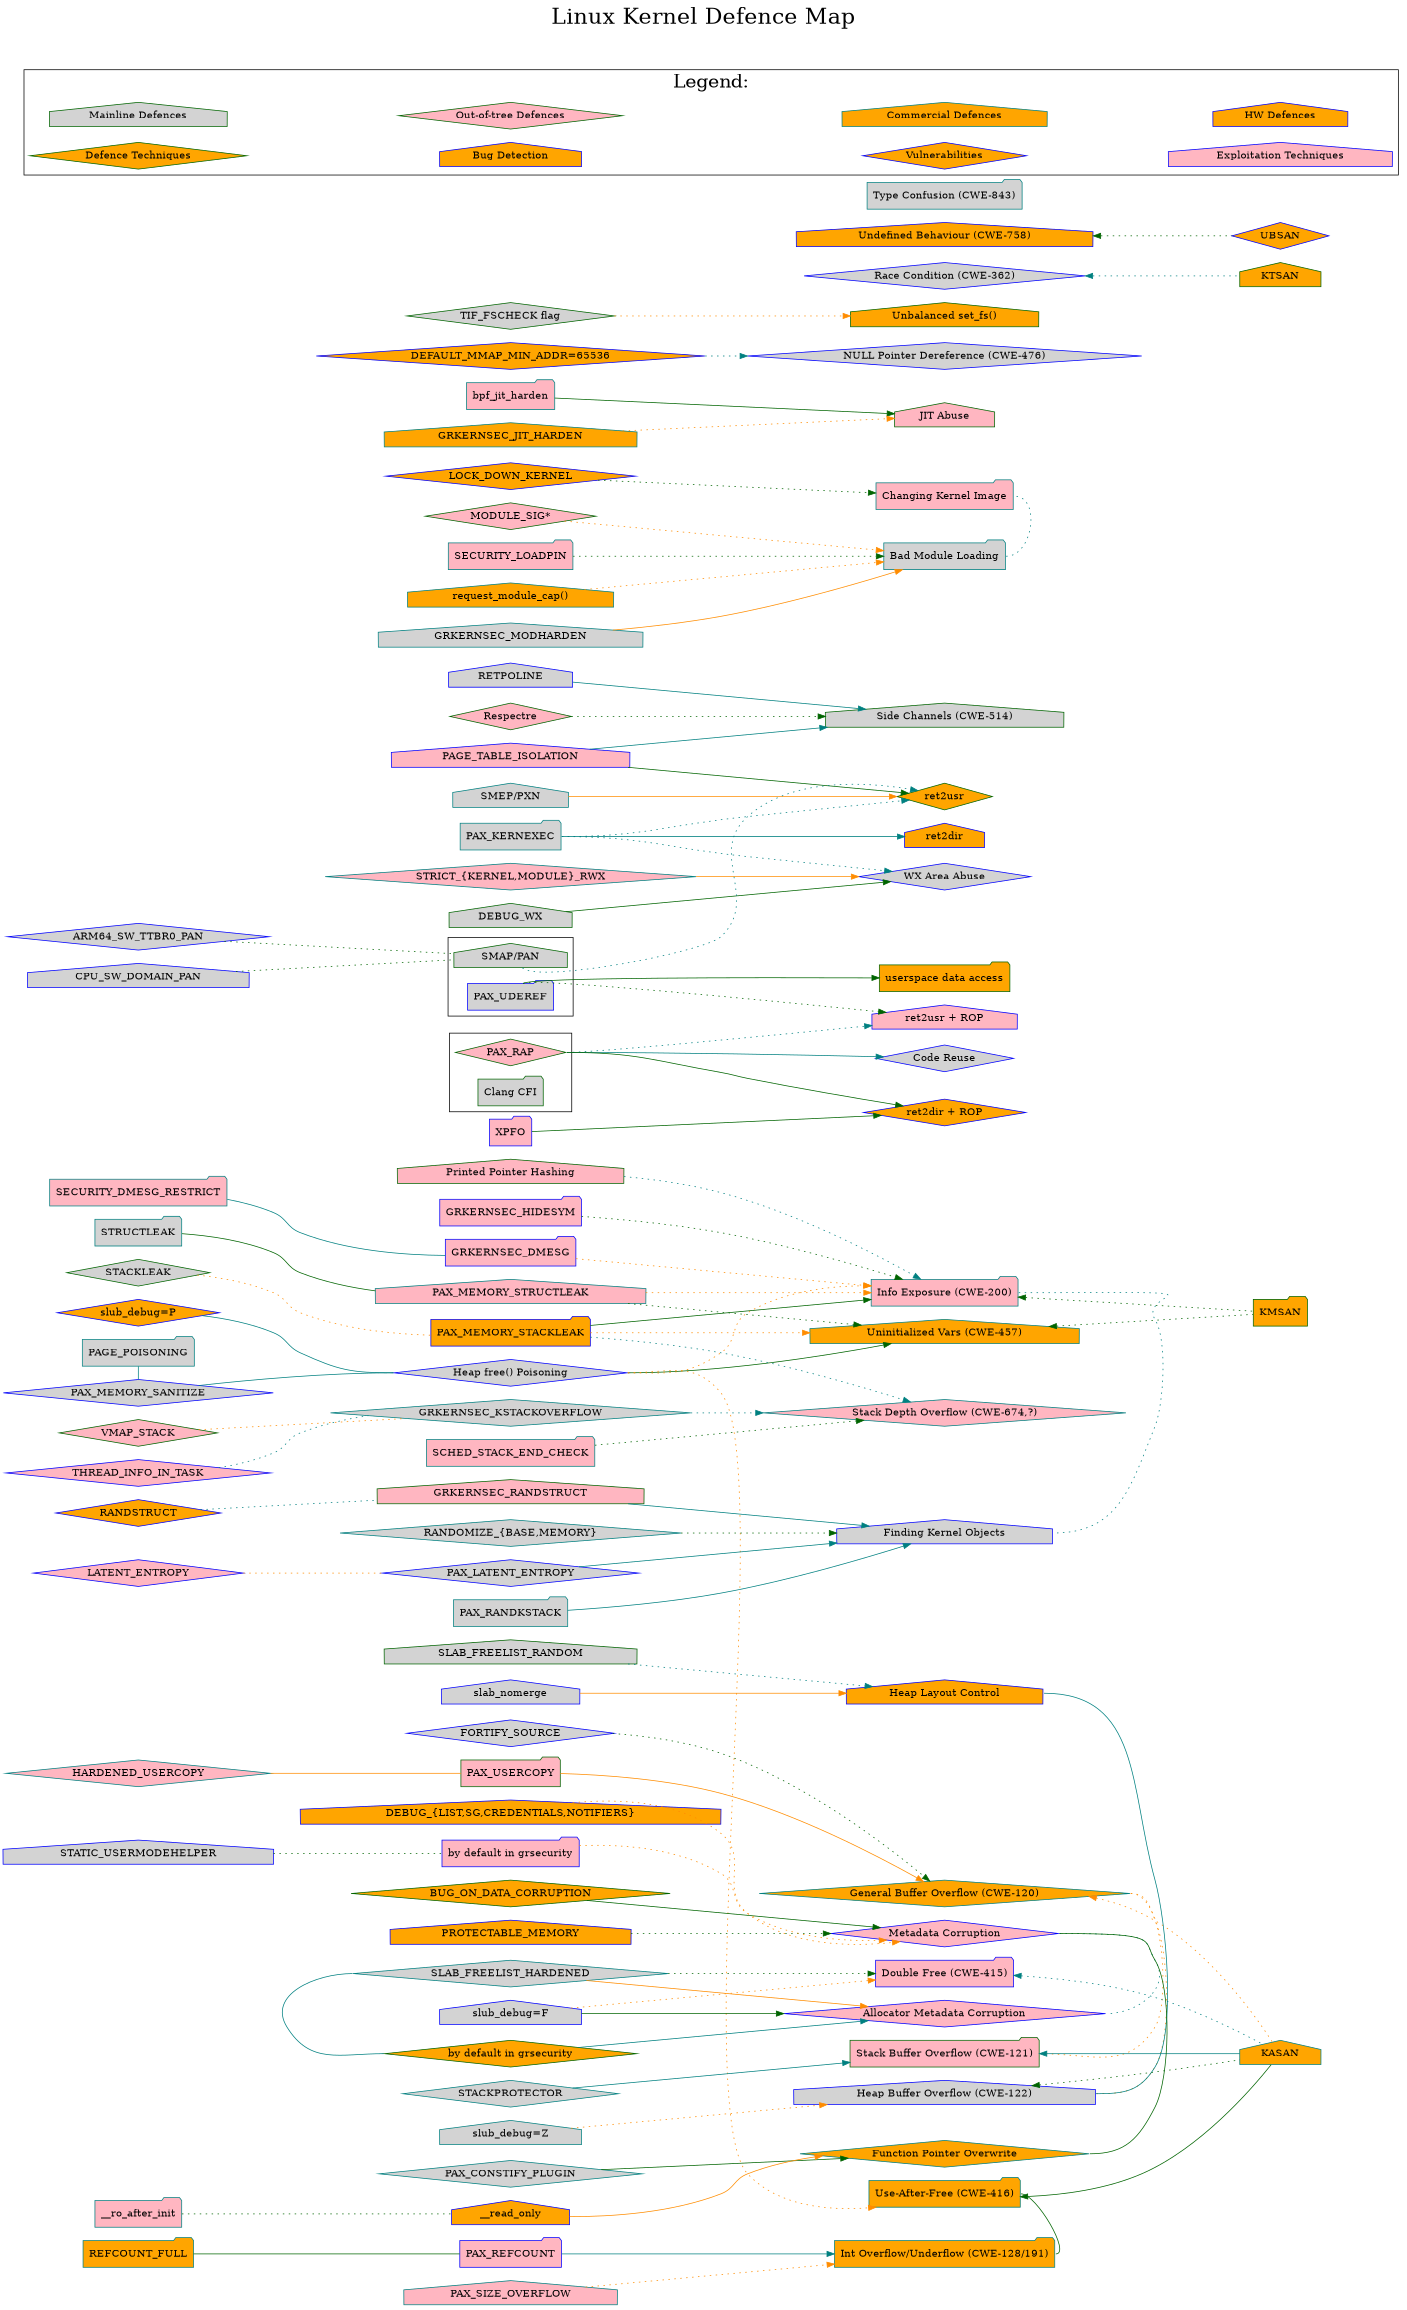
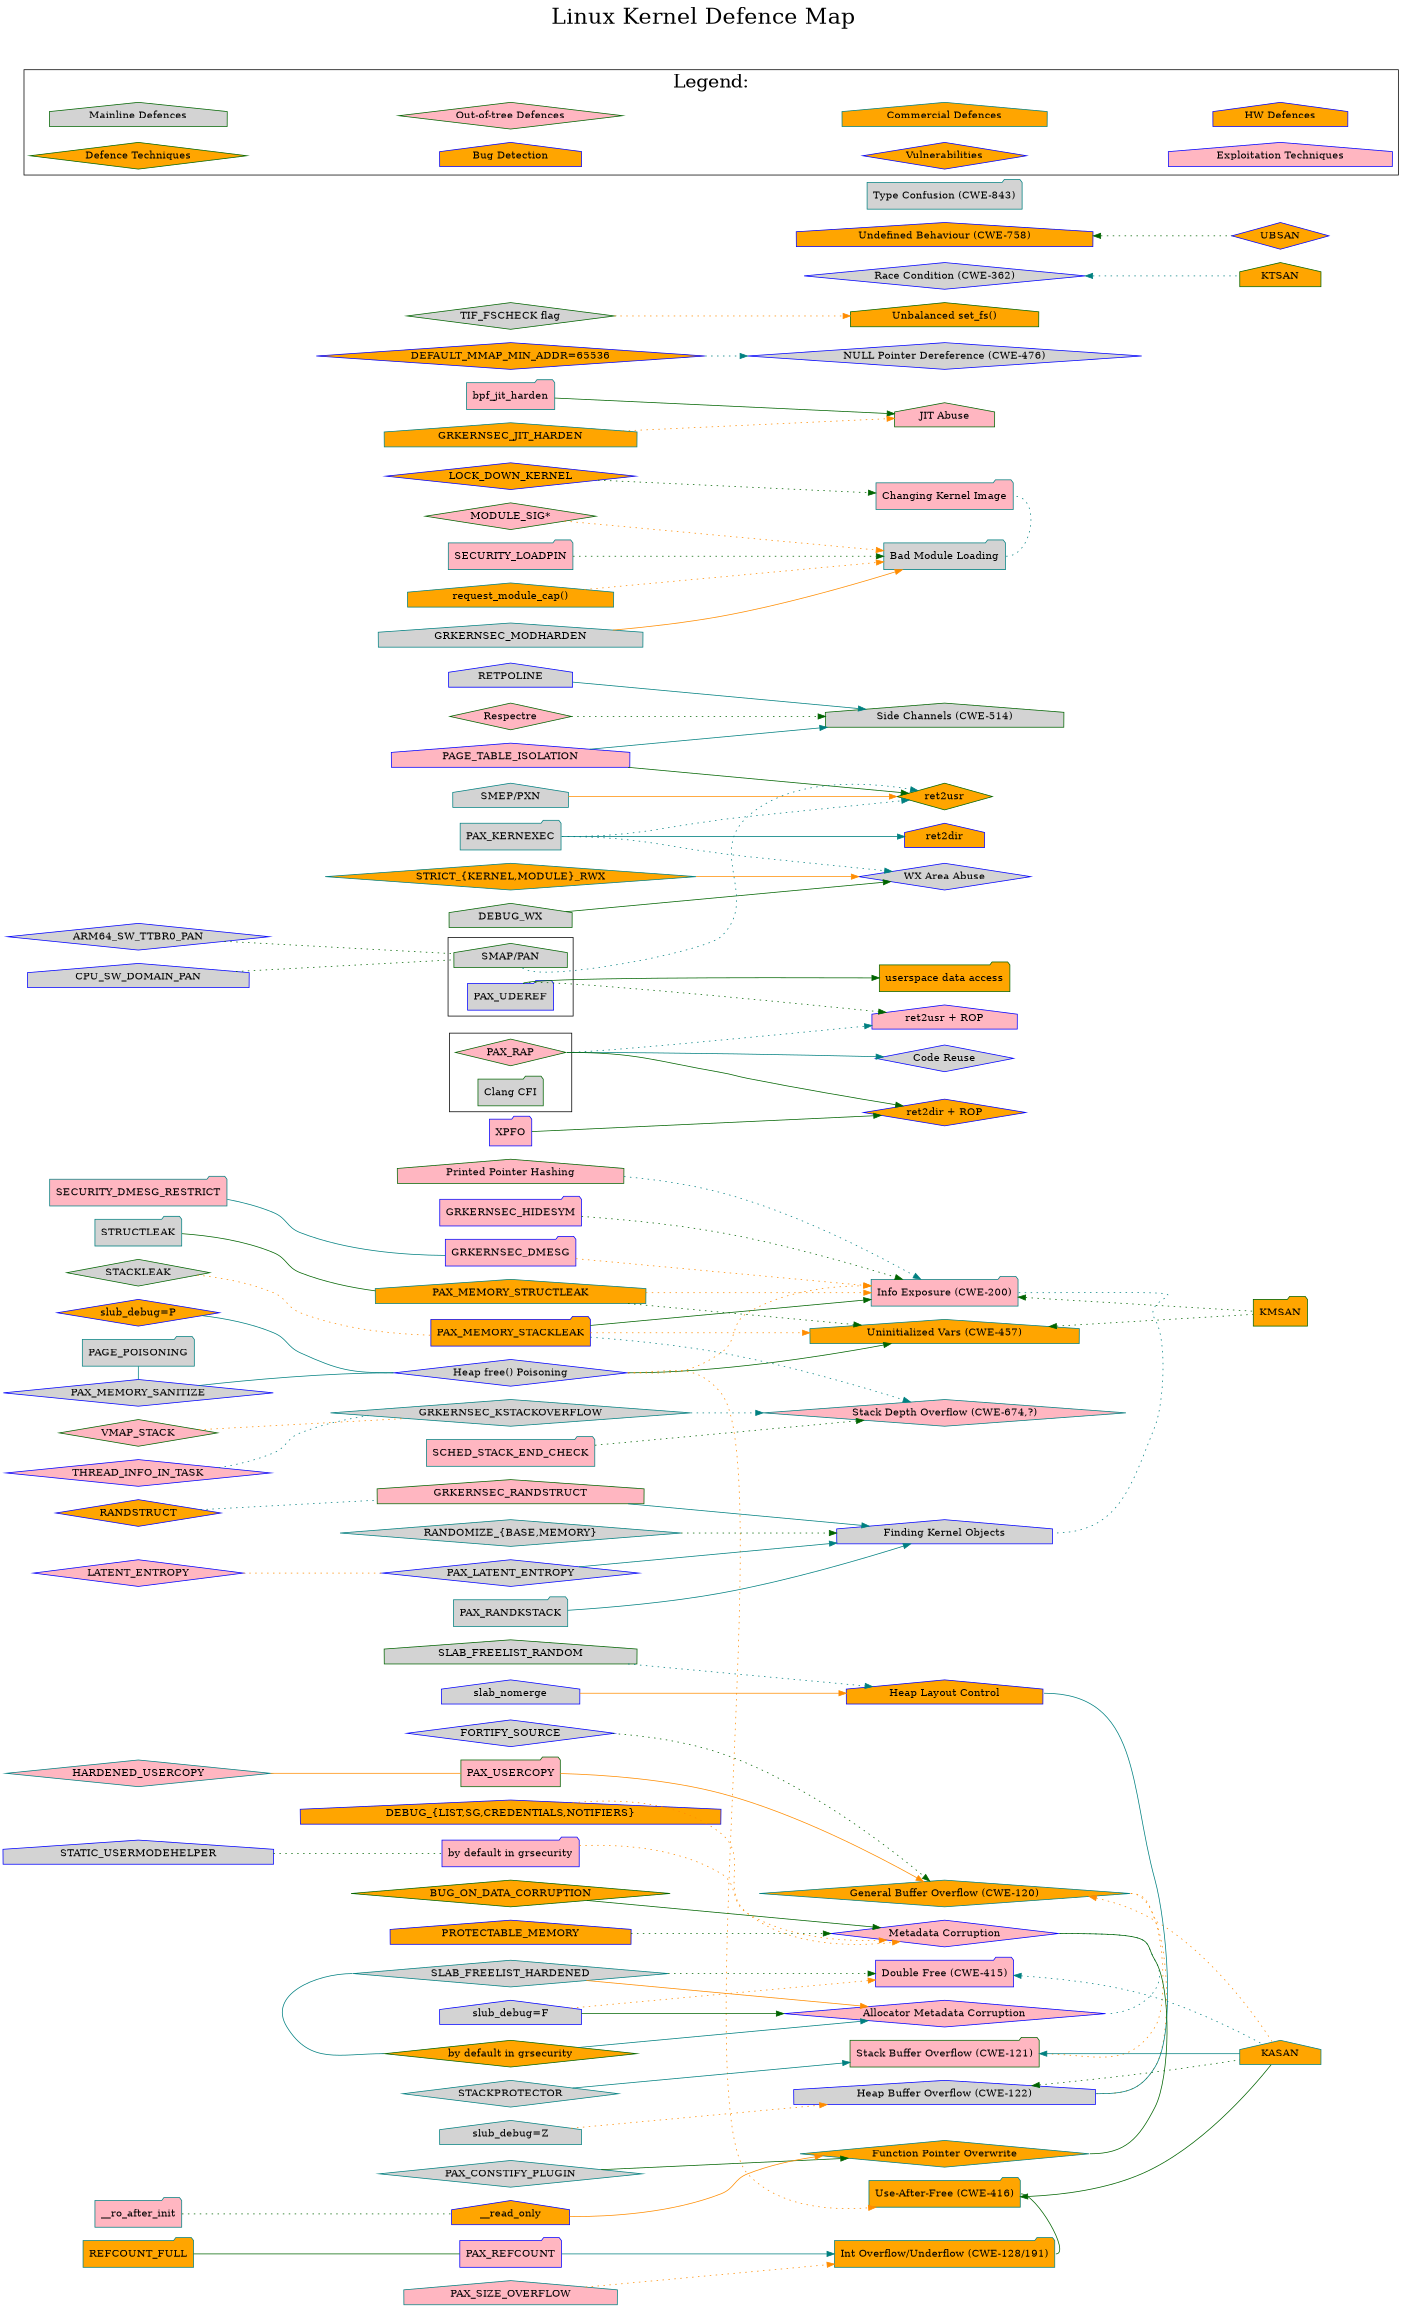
node "STRICT_{KERNEL,MODULE}_RWX": fillcolor lightpink -> orange
node "PAX_MEMORY_STRUCTLEAK": fillcolor lightpink -> orange
